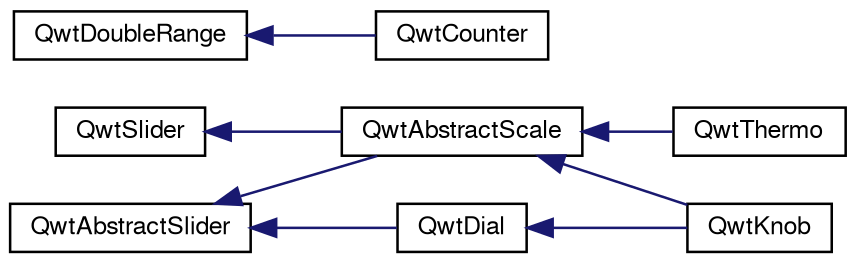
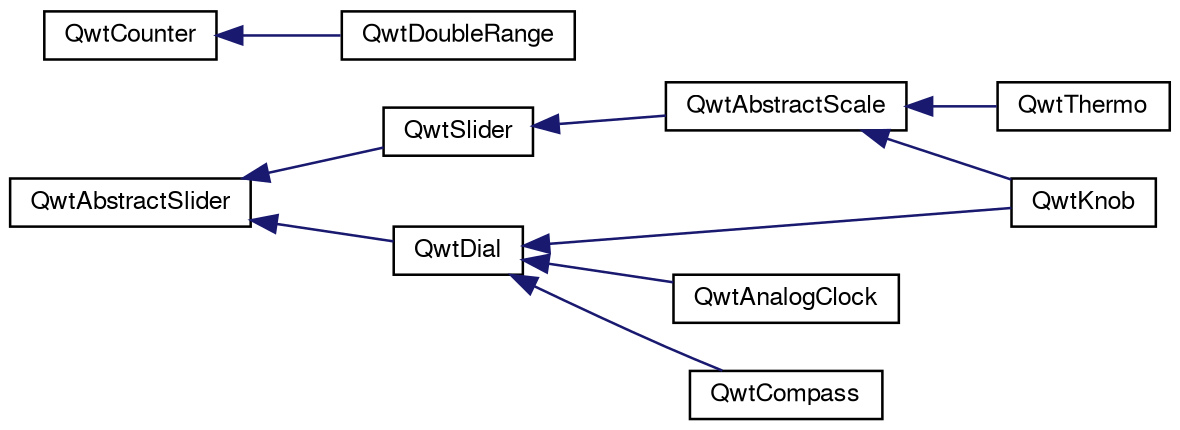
edge "QwtCounter" -> "QwtDoubleRange": reversed
edge "QwtAbstractScale" -> "QwtAbstractSlider": now "QwtSlider" -> "QwtAbstractSlider"
node "QwtAnalogClock": added
node "QwtCompass": added
